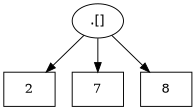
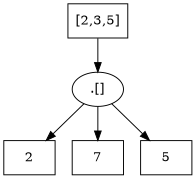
node "[2,3,5]": added
node "8": label "8" -> "5"
